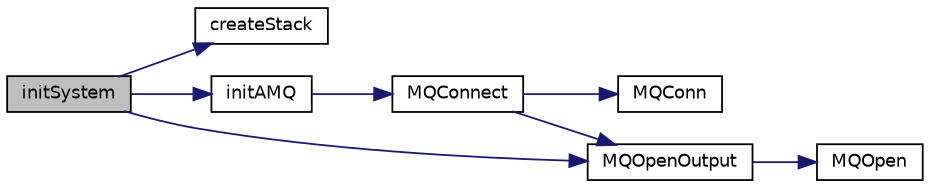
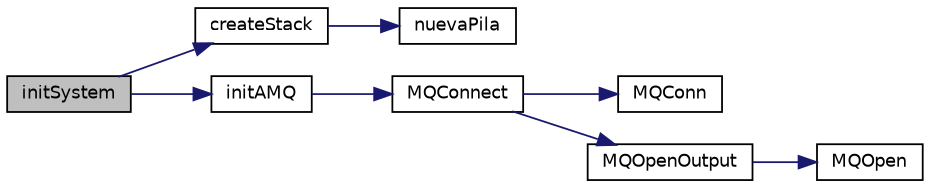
node "nuevaPila": added
edge "initSystem" -> "MQOpenOutput": removed
